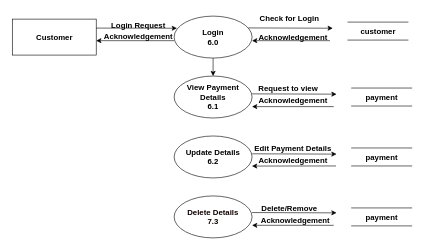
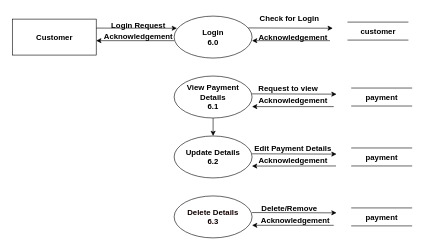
edge "Login 6.0" -> "View Payment Details 6.1": removed
edge "View Payment Details 6.1" -> "Update Details 6.2": added
node "Delete Details 7.3": label "Delete Details 7.3" -> "Delete Details 6.3"
